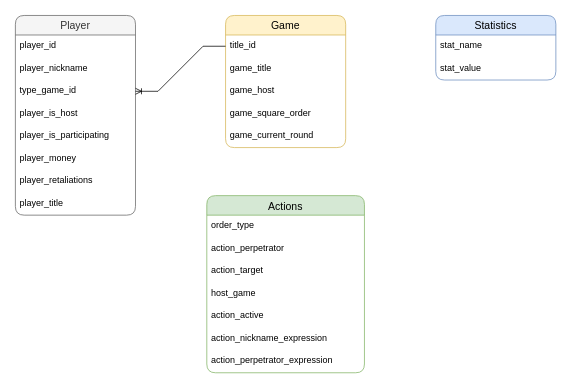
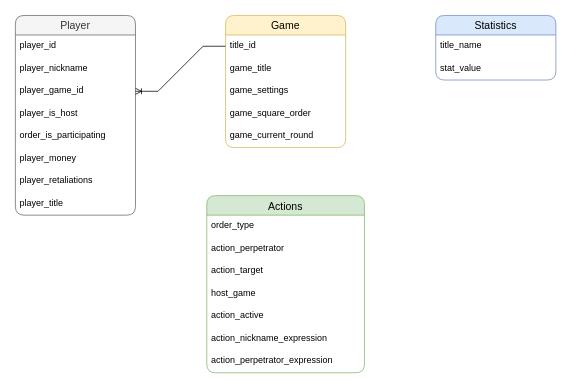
node "stat_name": label "stat_name" -> "title_name"
node "type_game_id": label "type_game_id" -> "player_game_id"
node "game_host": label "game_host" -> "game_settings"
node "player_is_participating": label "player_is_participating" -> "order_is_participating"
